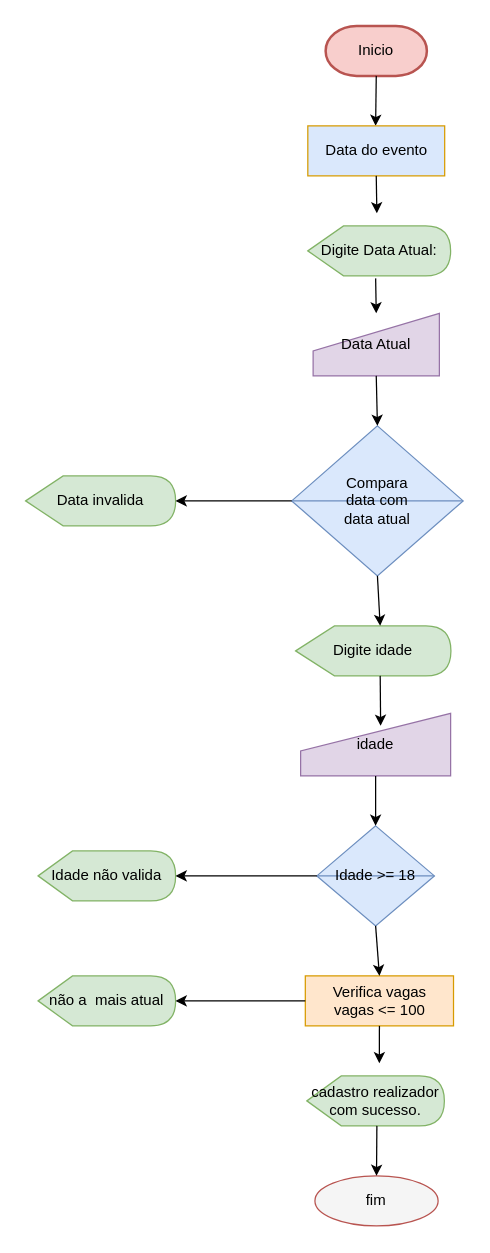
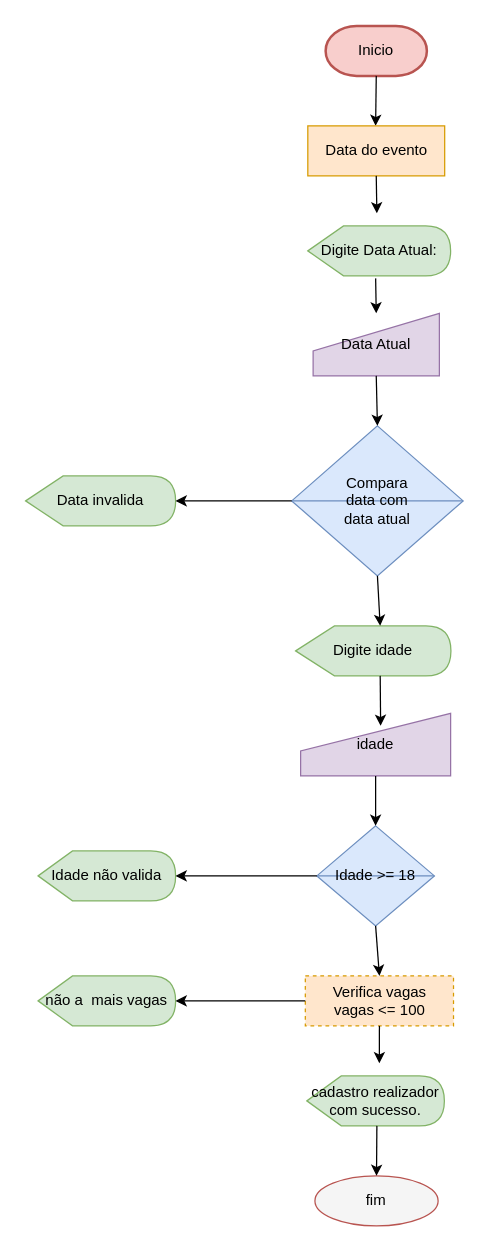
node "Data do evento": fillcolor #dae8fc -> #ffe6cc
node "não a mais atual": label "não a mais atual" -> "não a mais vagas"
node "Verifica vagas vagas <= 100": style solid -> dashed
